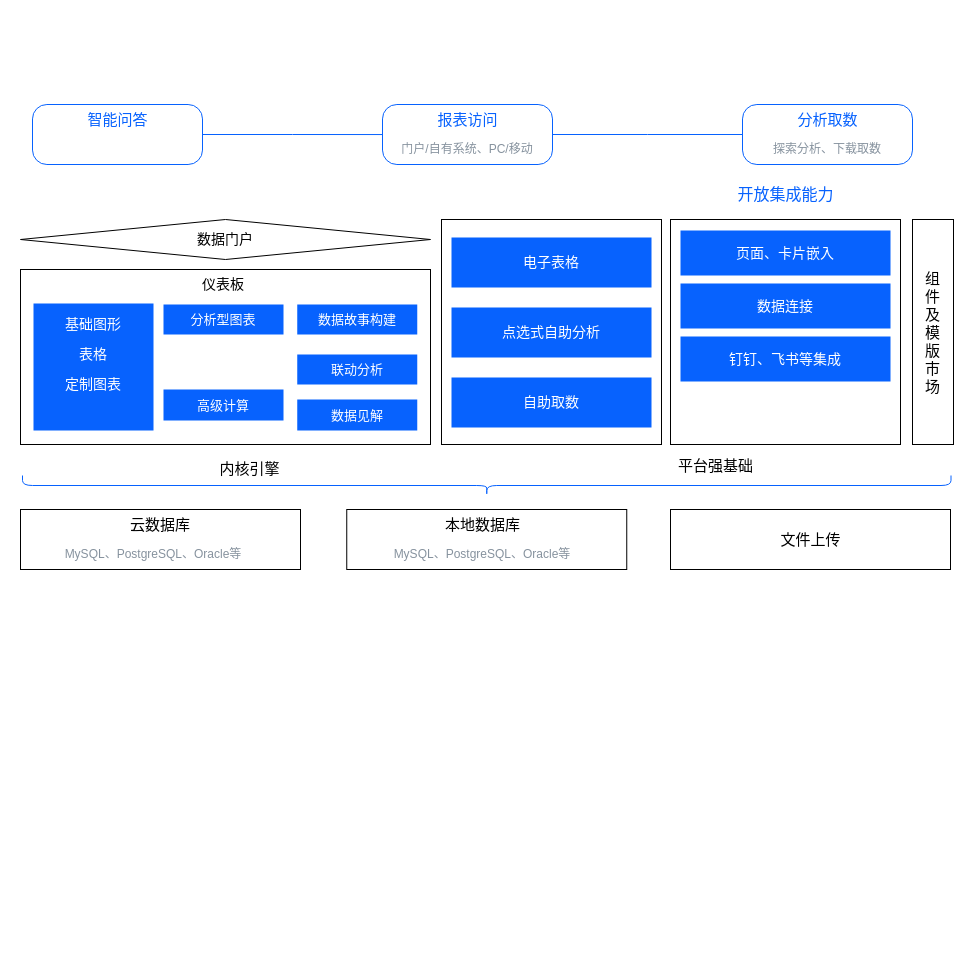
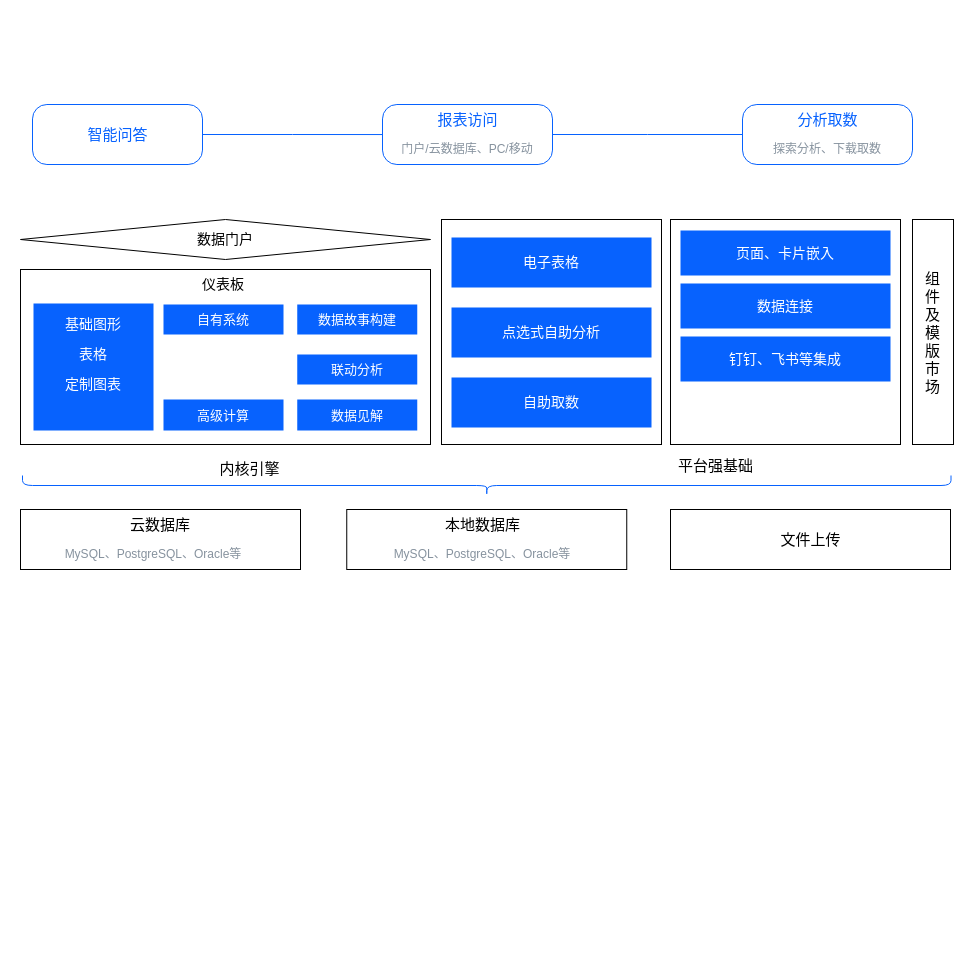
node "智能问答": moved (118, 120) -> (118, 135)
node "门户/自有系统、PC/移动": label "门户/自有系统、PC/移动" -> "门户/云数据库、PC/移动"
node "开放集成能力": removed
node "分析型图表": label "分析型图表" -> "自有系统"
node "高级计算": moved (224, 405) -> (224, 415)
